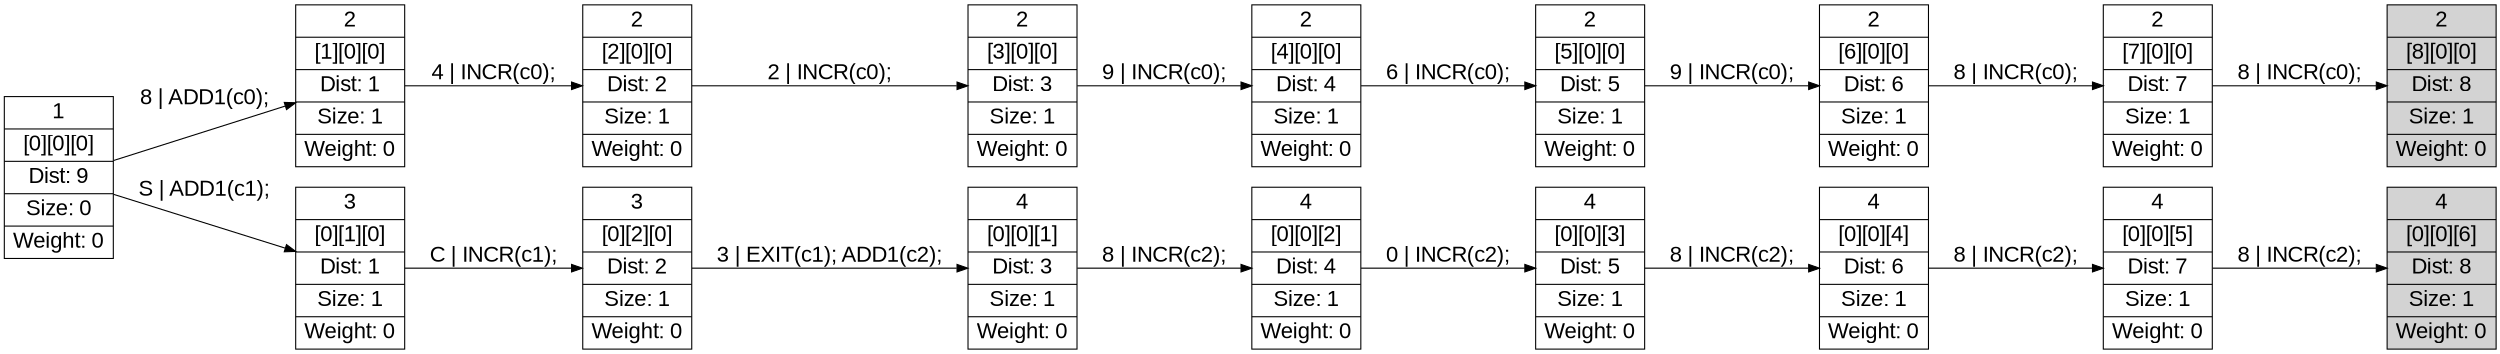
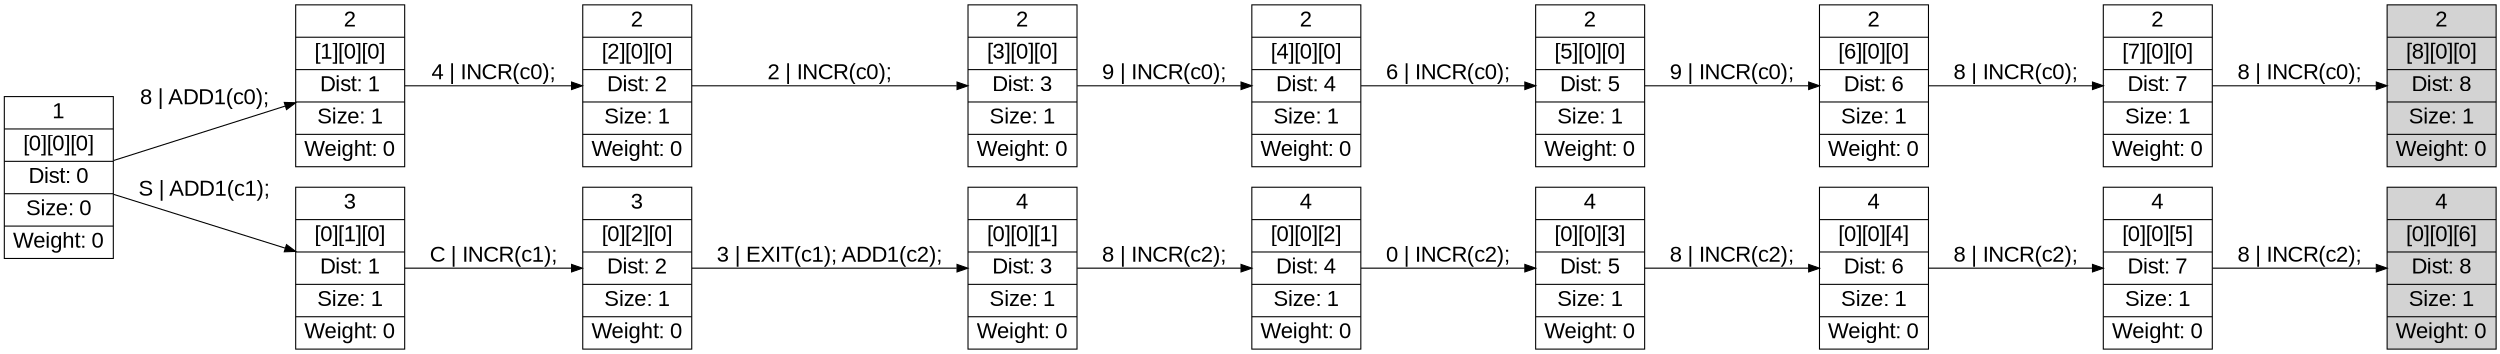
node "1": text "Dist: 9" -> "Dist: 0"
